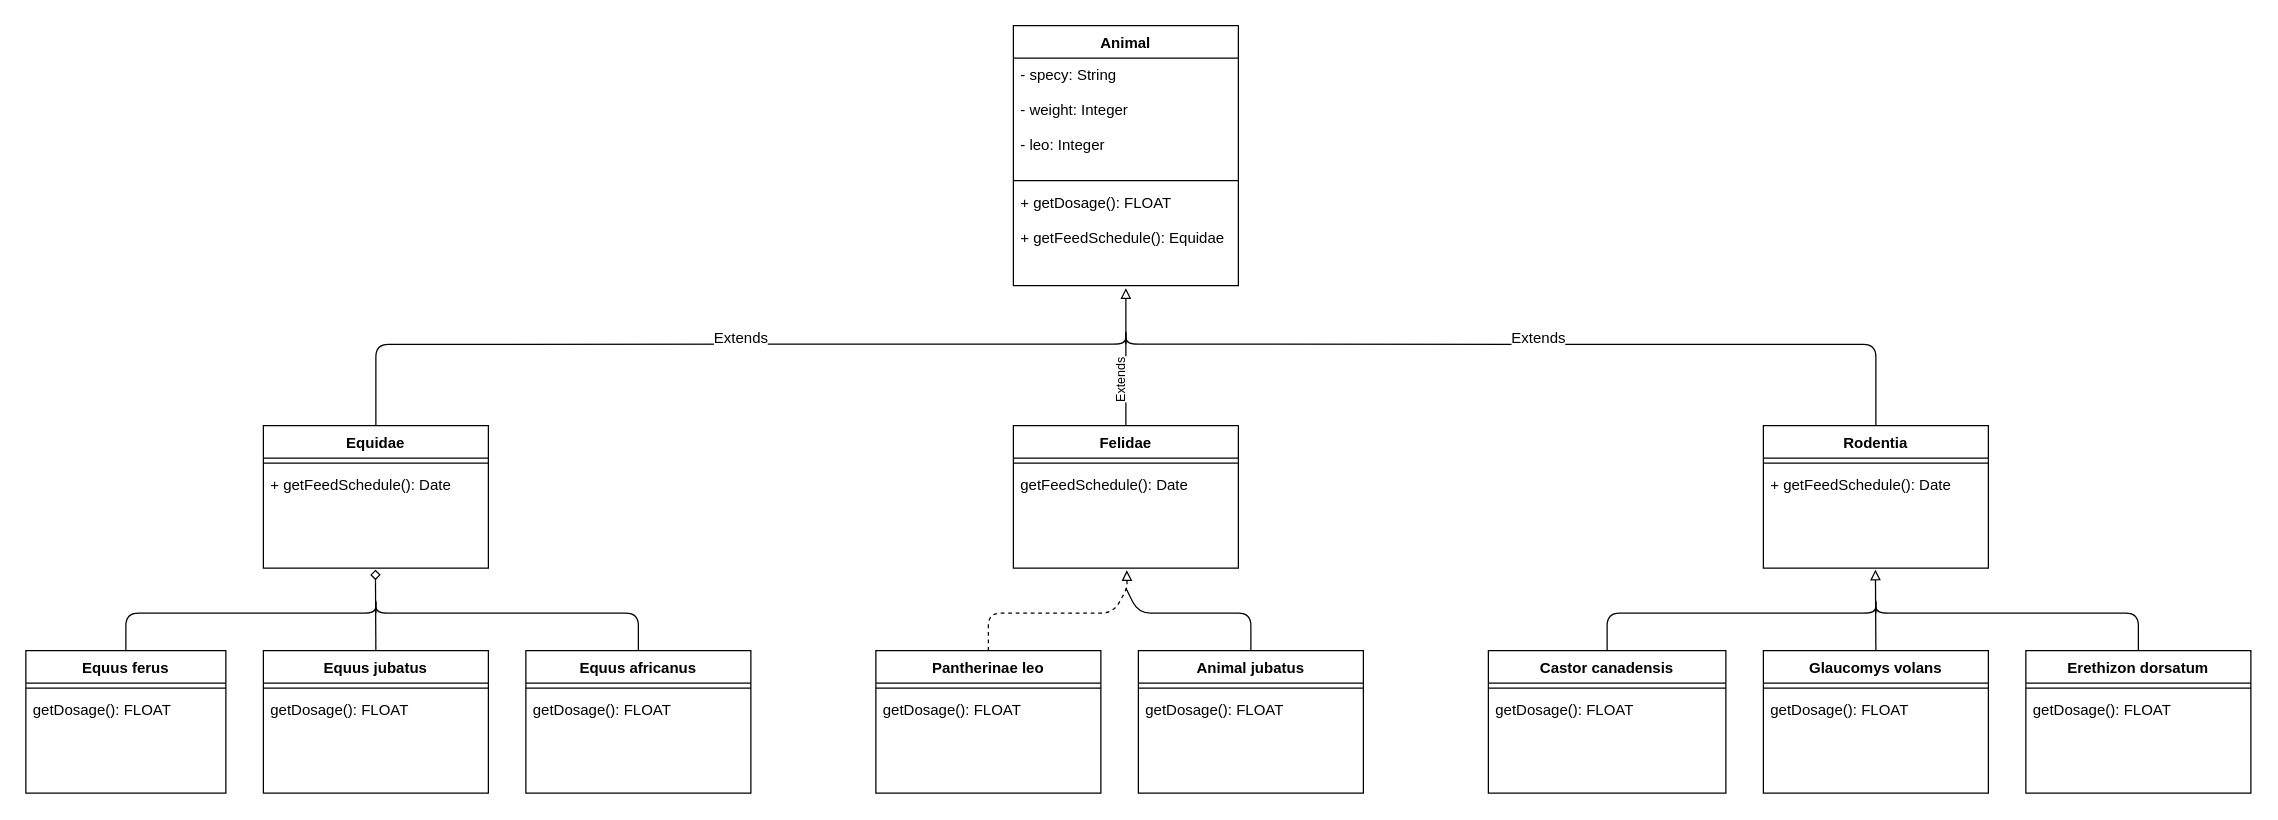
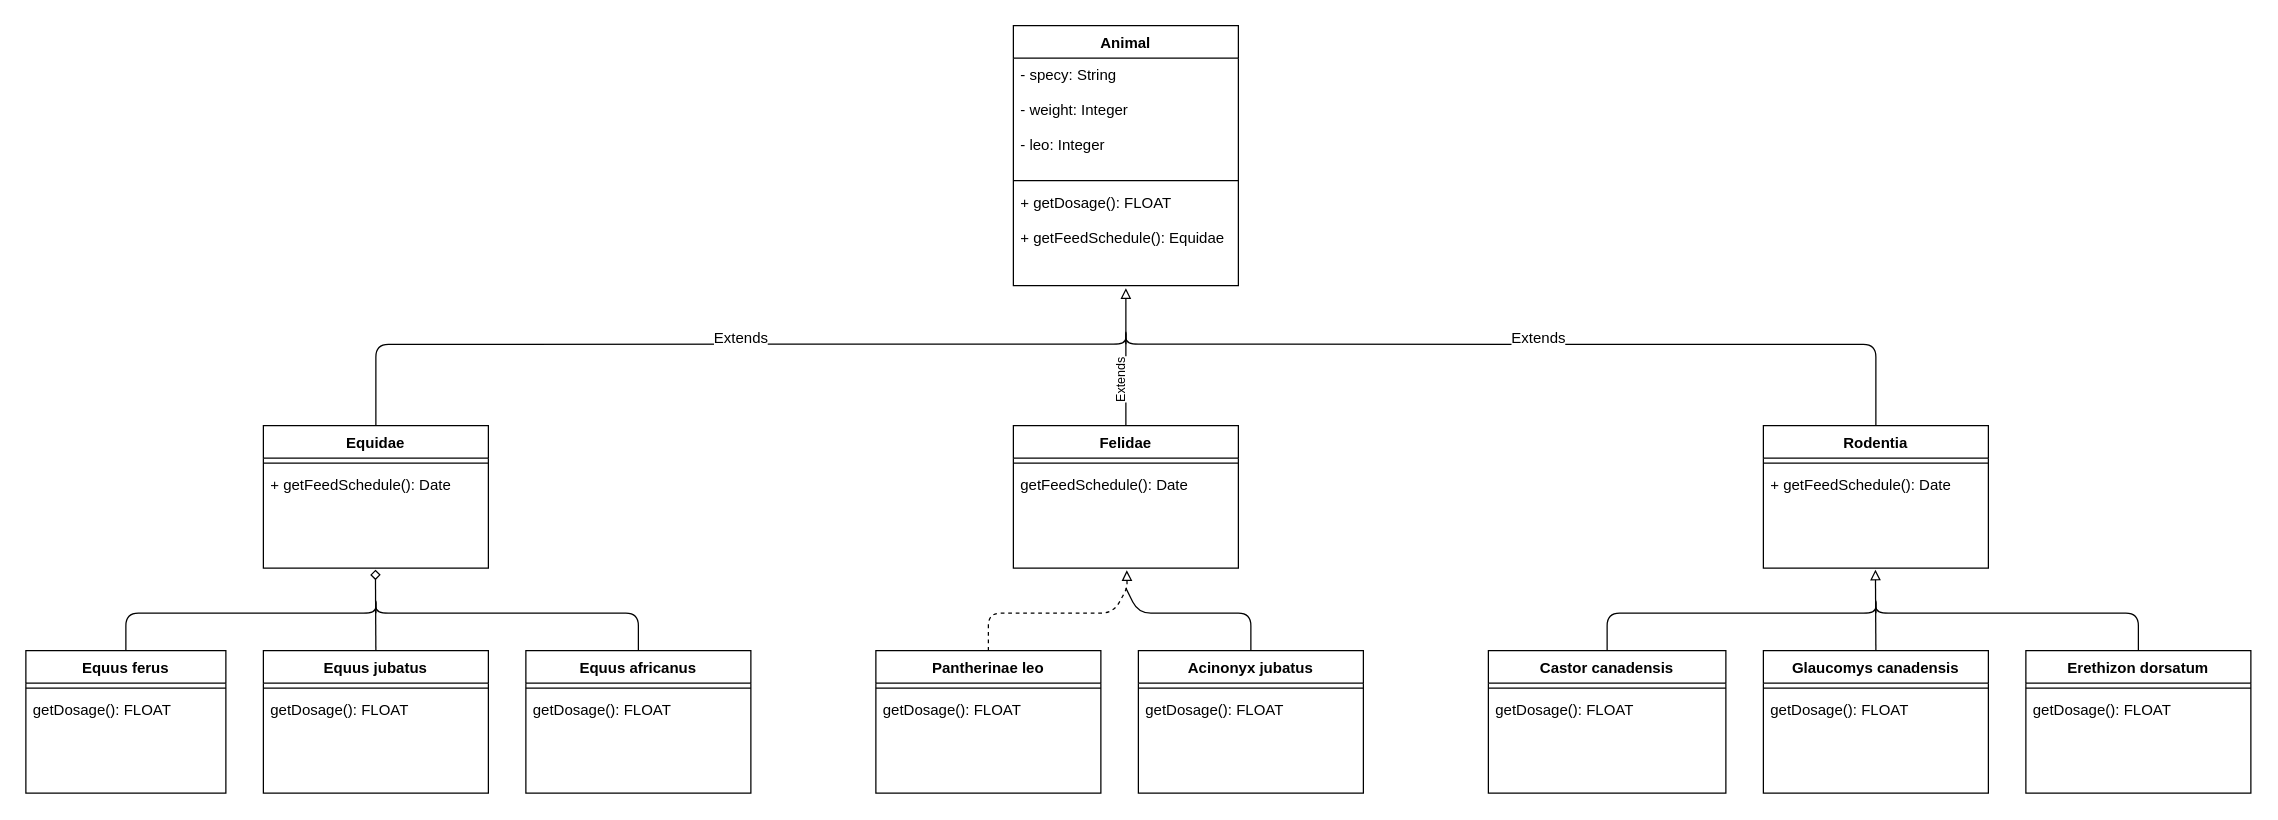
node "Animal jubatus": label "Animal jubatus" -> "Acinonyx jubatus"
node "Glaucomys volans": label "Glaucomys volans" -> "Glaucomys canadensis"
